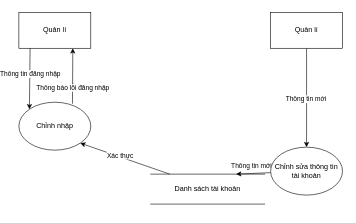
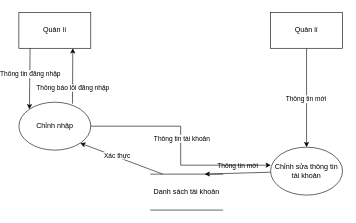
edge "Chỉnh nhập" -> "Chỉnh sửa thông tin tài khoản": added, label "Thông tin tài khoản"
node "Danh sách tài khoản": size 114x30 -> 72x36
